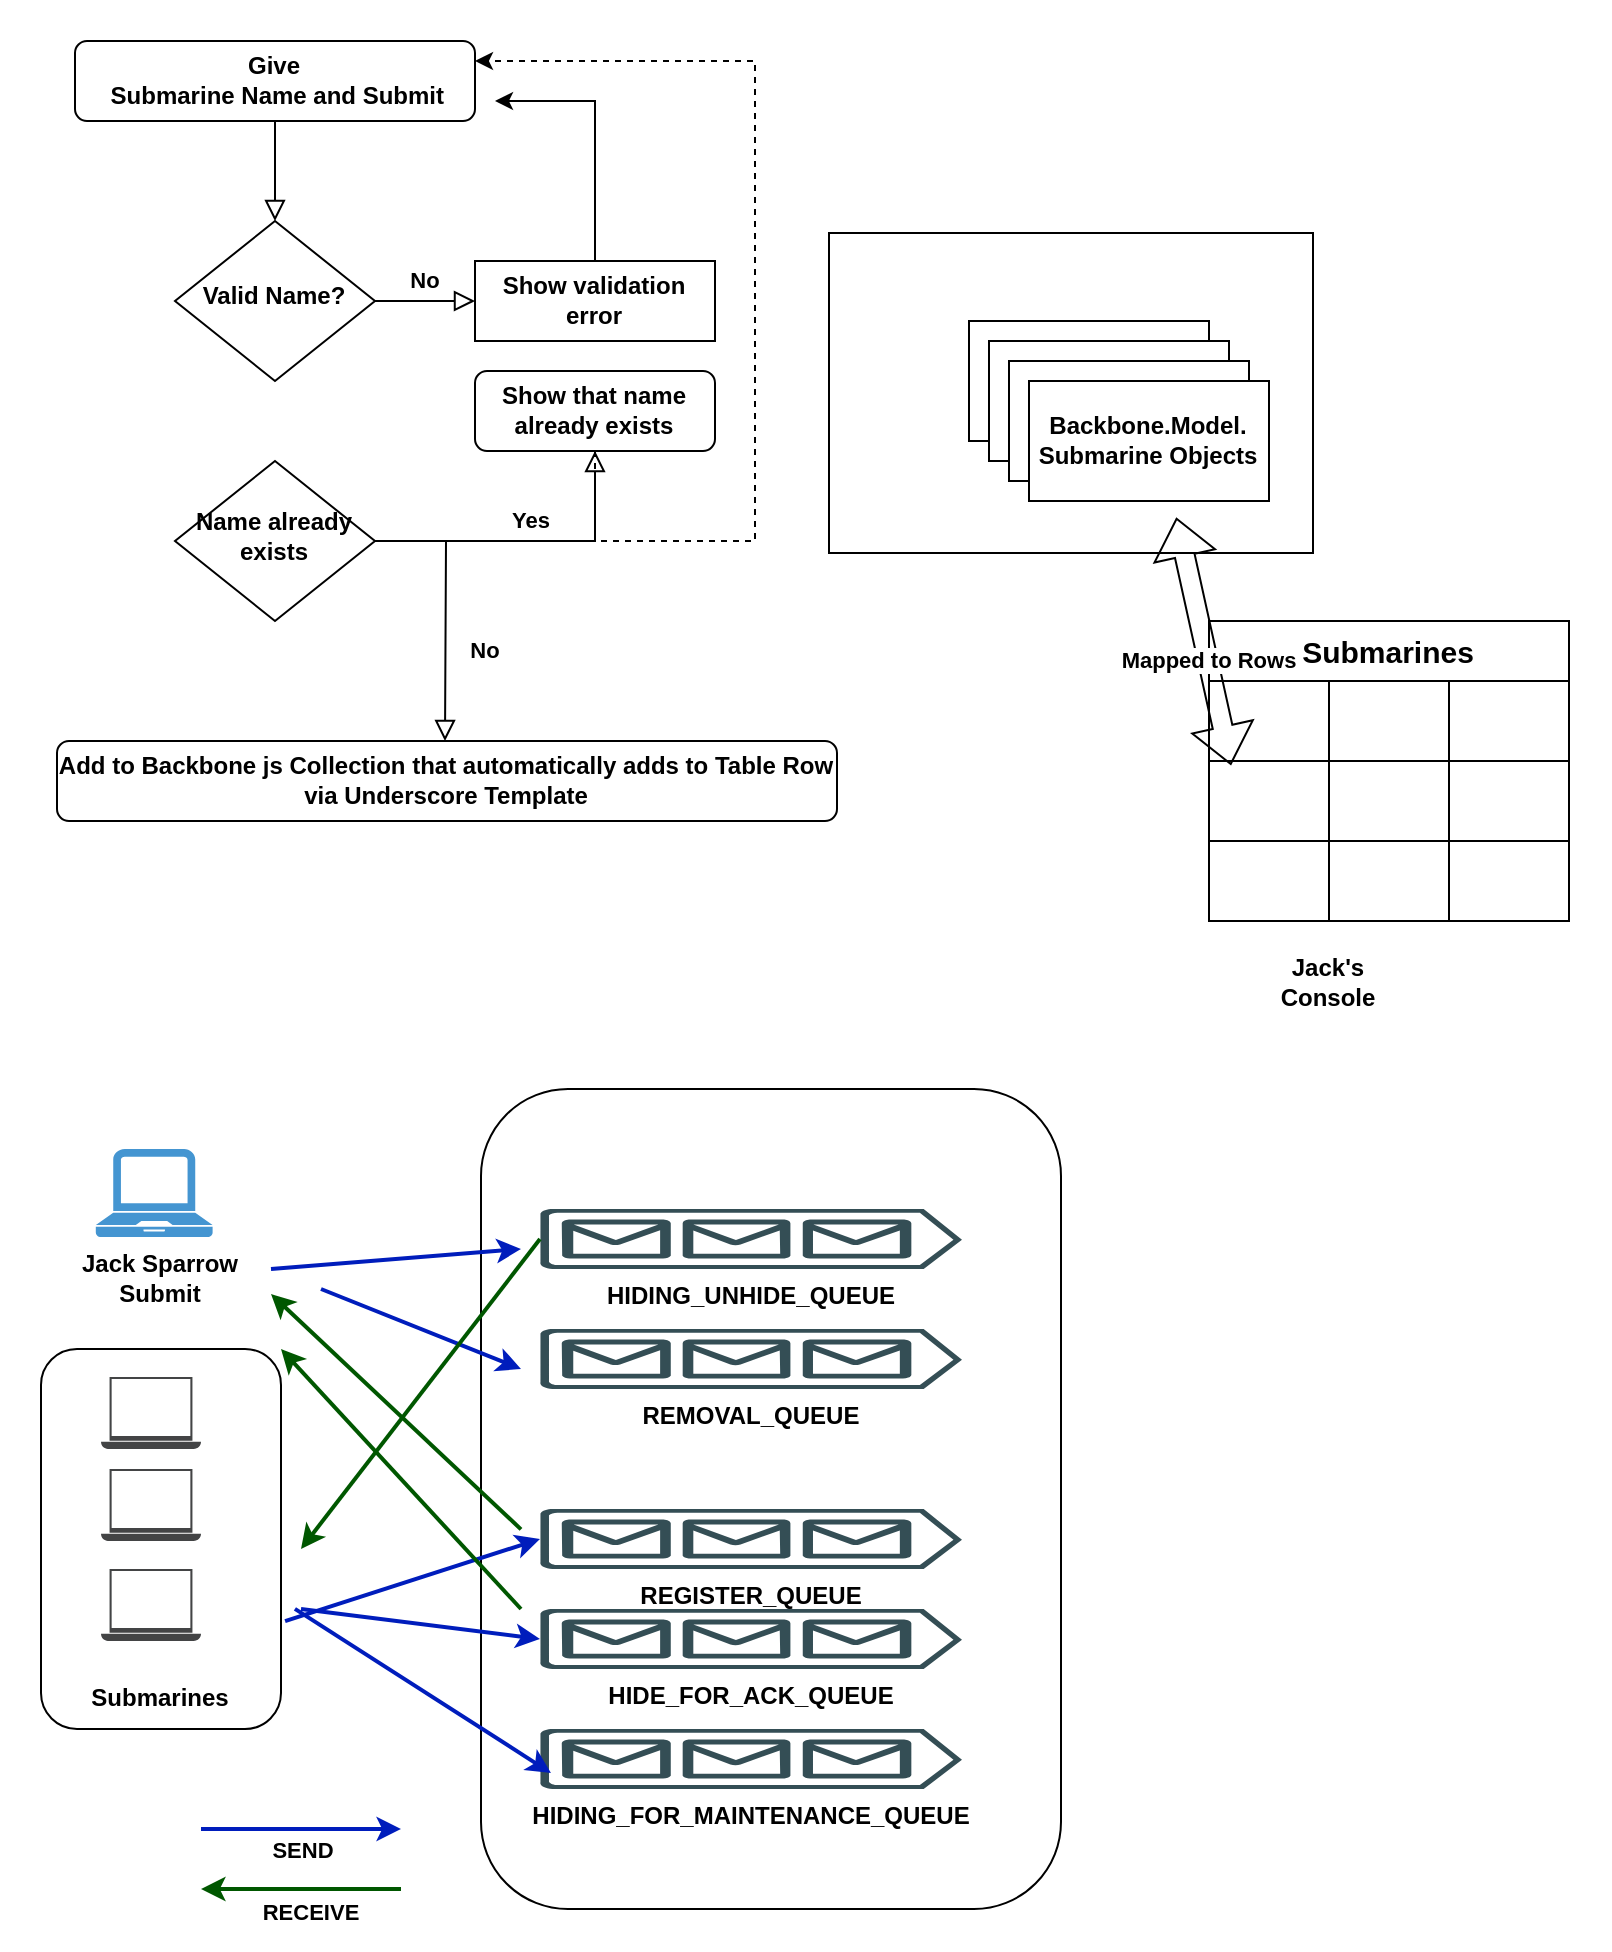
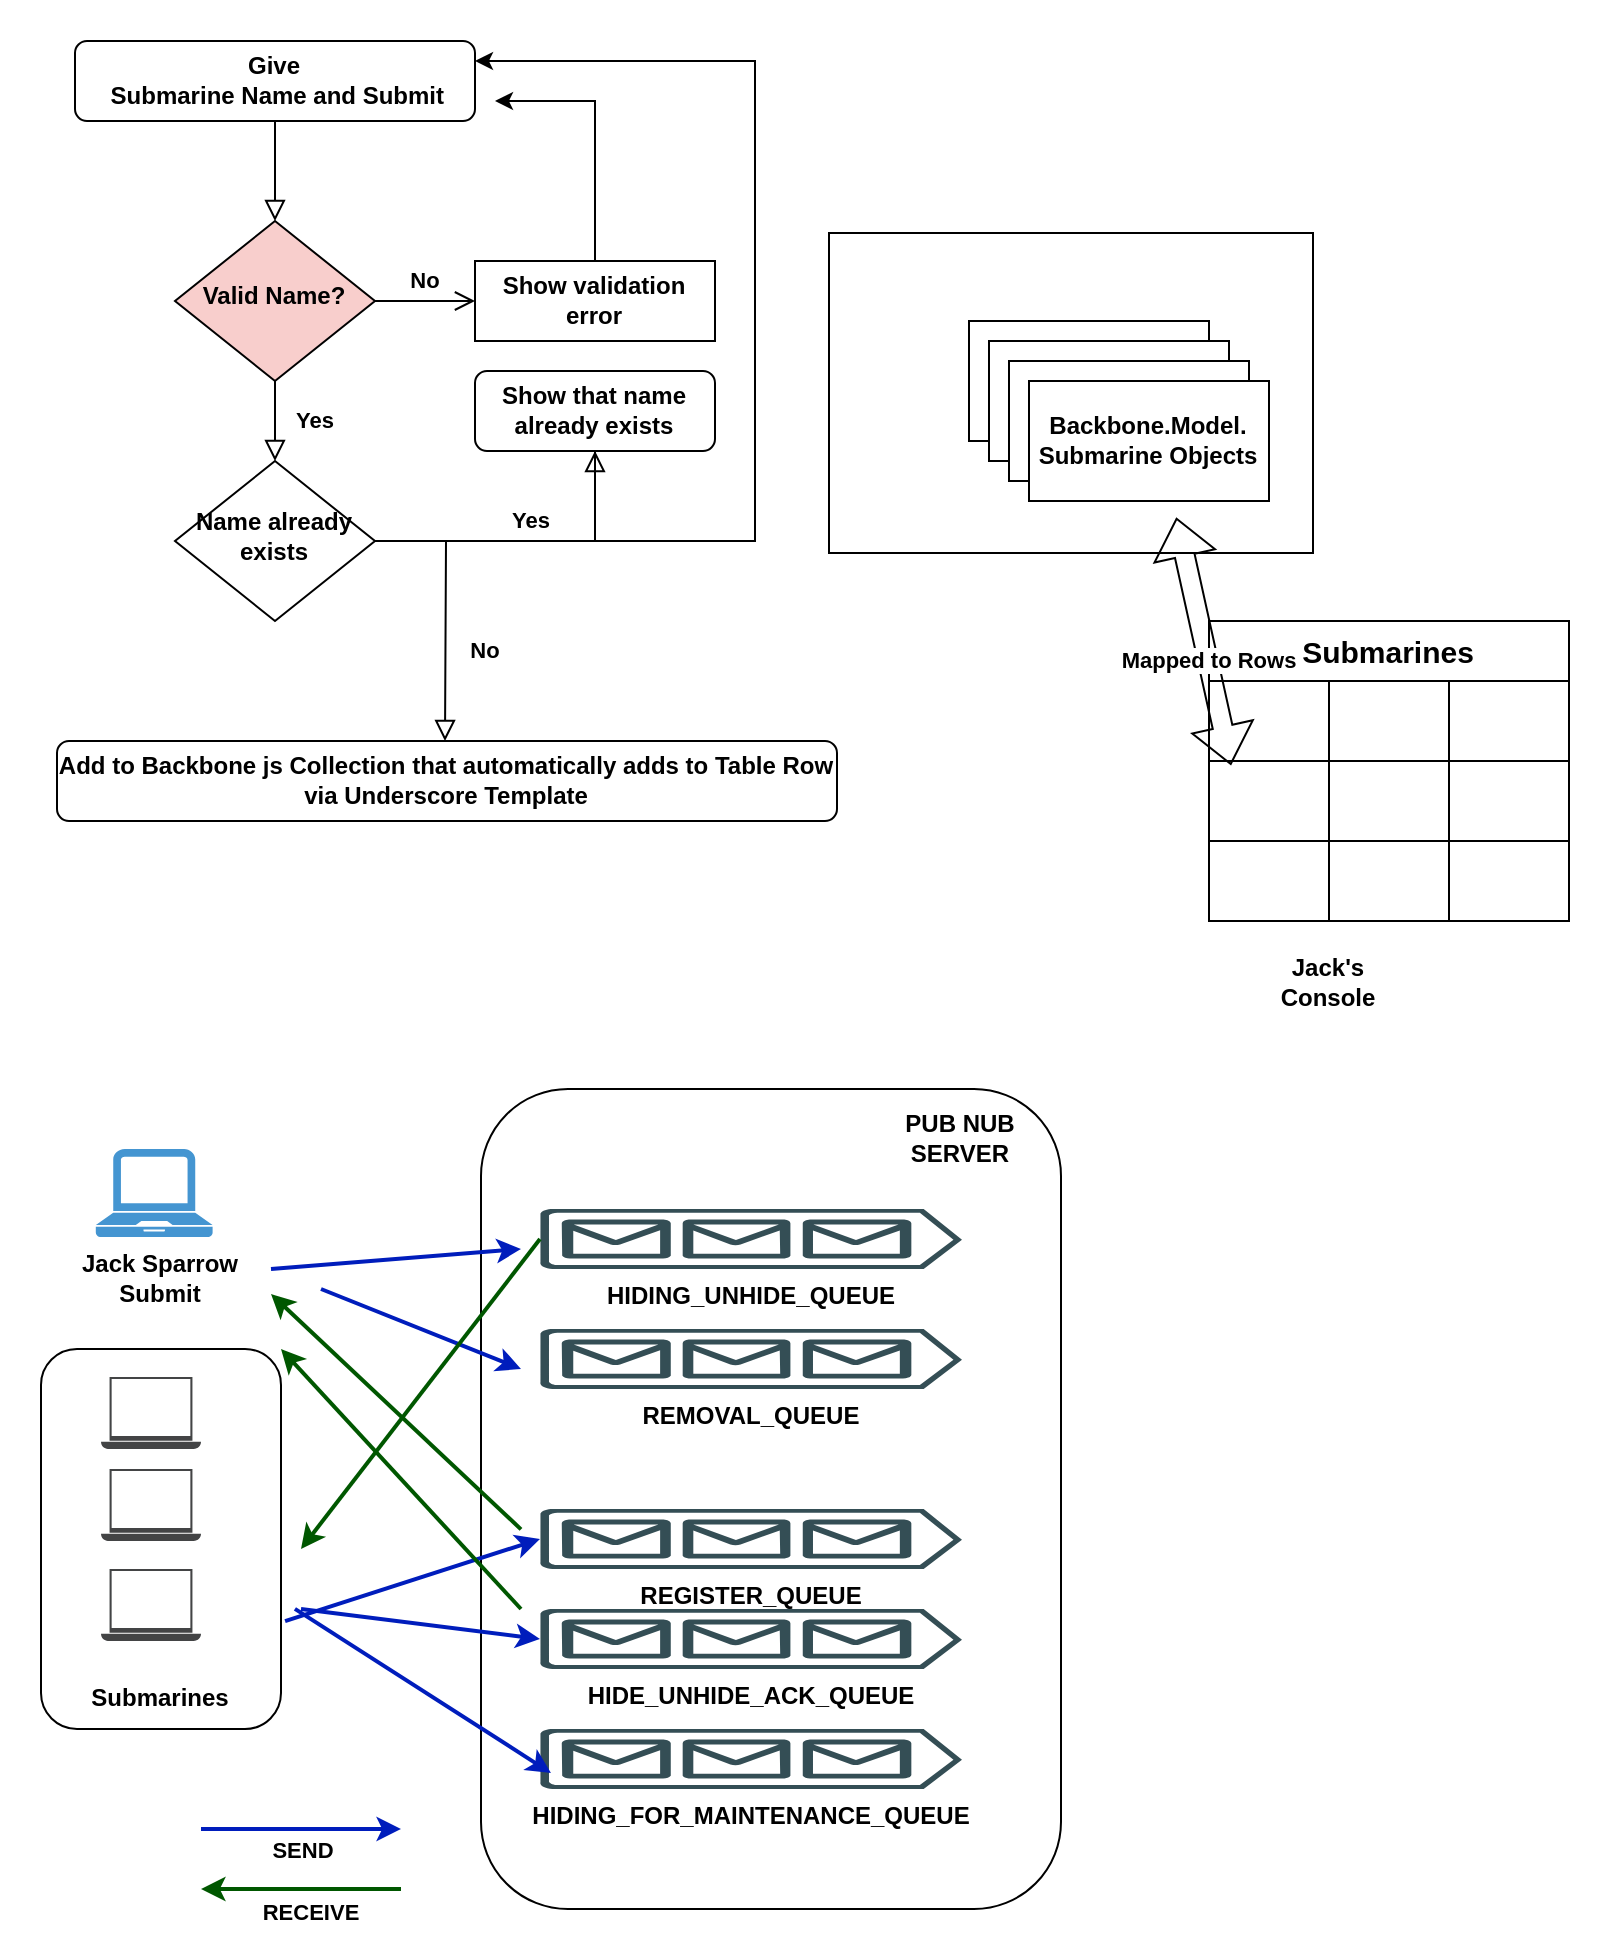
edge "Show that name already exists" -> "Give Submarine Name and Submit": style dashed -> solid
node "Valid Name?": fillcolor #ffffff -> #f8cecc
edge "Valid Name?" -> "Show validation error": arrowhead block -> open
edge "Valid Name?" -> "Name already exists": added, label "Yes"
node "PUB NUB SERVER": added
node "HIDE_FOR_ACK_QUEUE": label "HIDE_FOR_ACK_QUEUE" -> "HIDE_UNHIDE_ACK_QUEUE"
